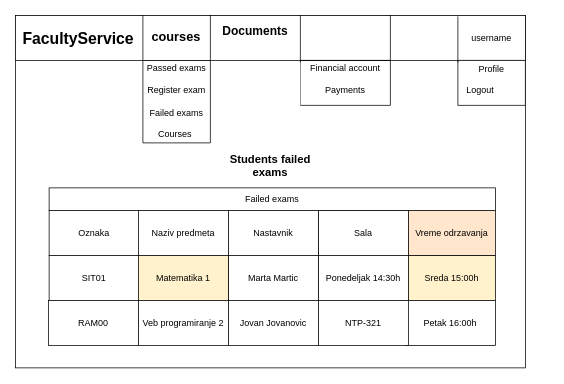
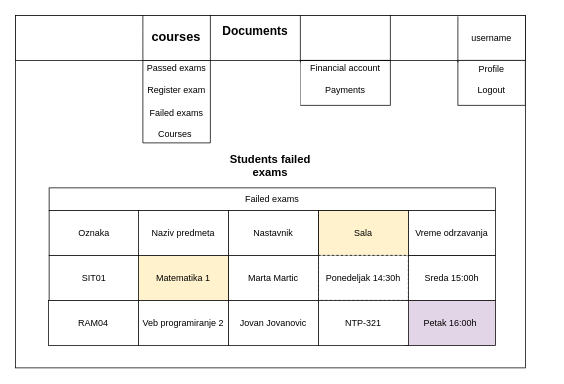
node "FacultyService": removed
node "Logout": moved (480, 90) -> (492, 90)
node "Sala": fillcolor #ffffff -> #fff2cc
node "Vreme odrzavanja": fillcolor #ffe6cc -> #ffffff
node "Ponedeljak 14:30h": style solid -> dashed
node "Sreda 15:00h": fillcolor #fff2cc -> #ffffff
node "RAM00": label "RAM00" -> "RAM04"
node "Petak 16:00h": fillcolor #ffffff -> #e1d5e7
